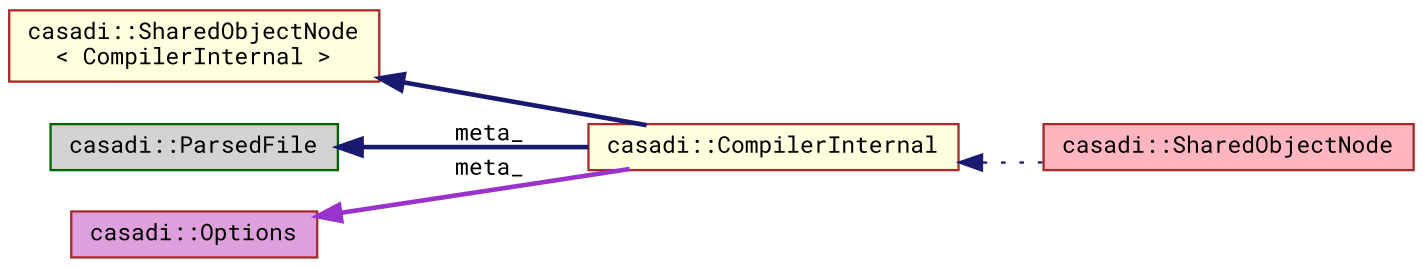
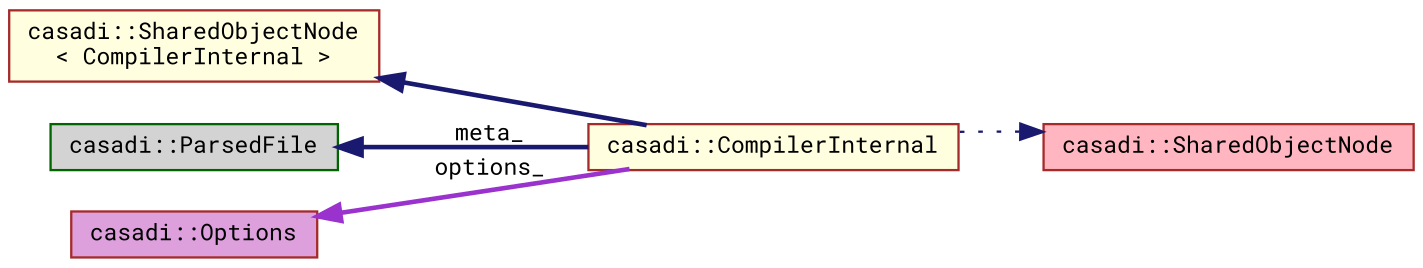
edge "casadi::SharedObjectNode" -> "casadi::CompilerInternal": reversed
edge "casadi::CompilerInternal" -> "casadi::Options": label " meta_" -> " options_"
